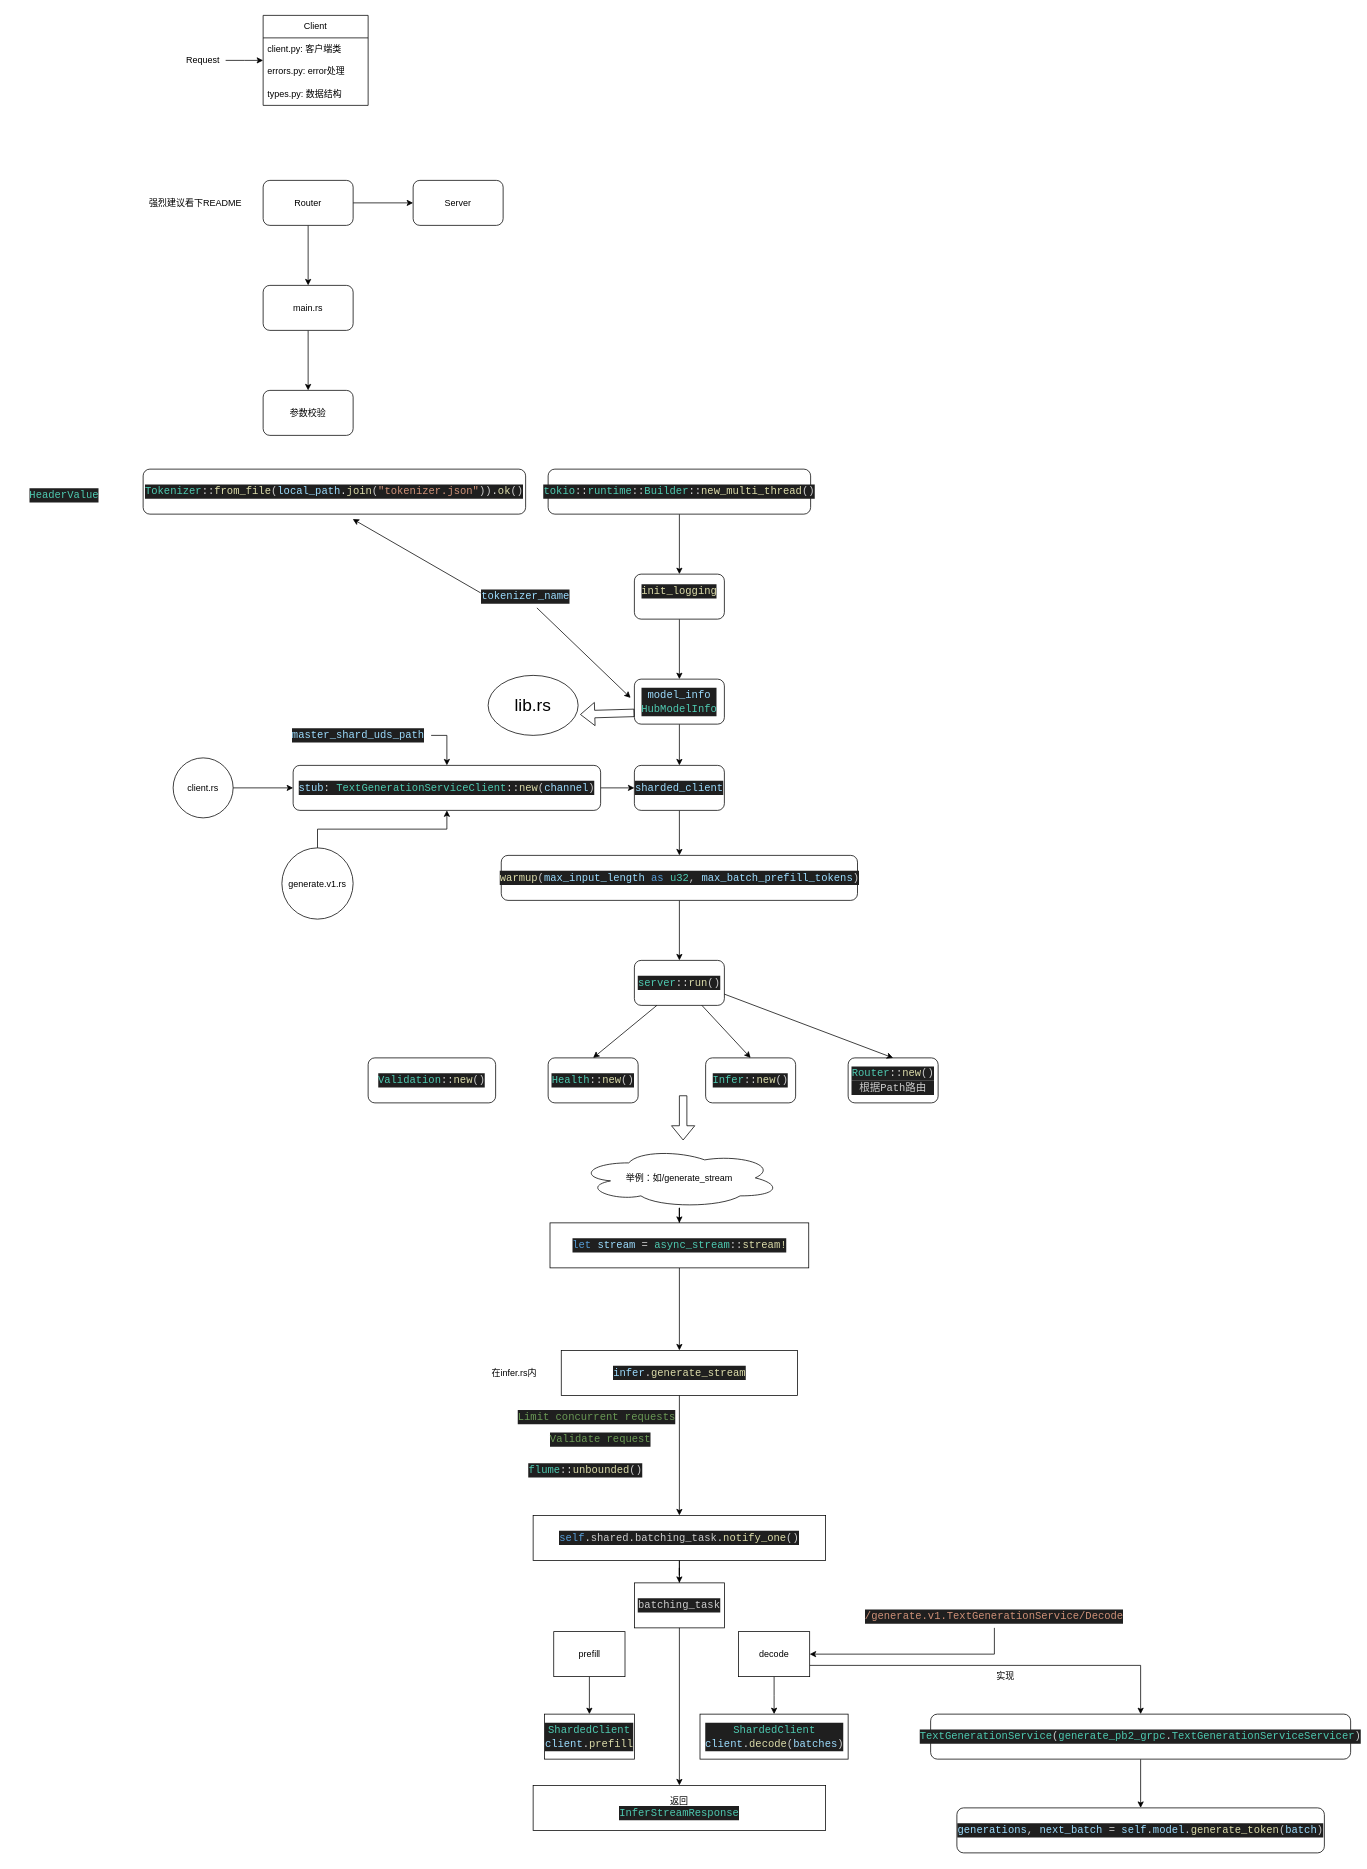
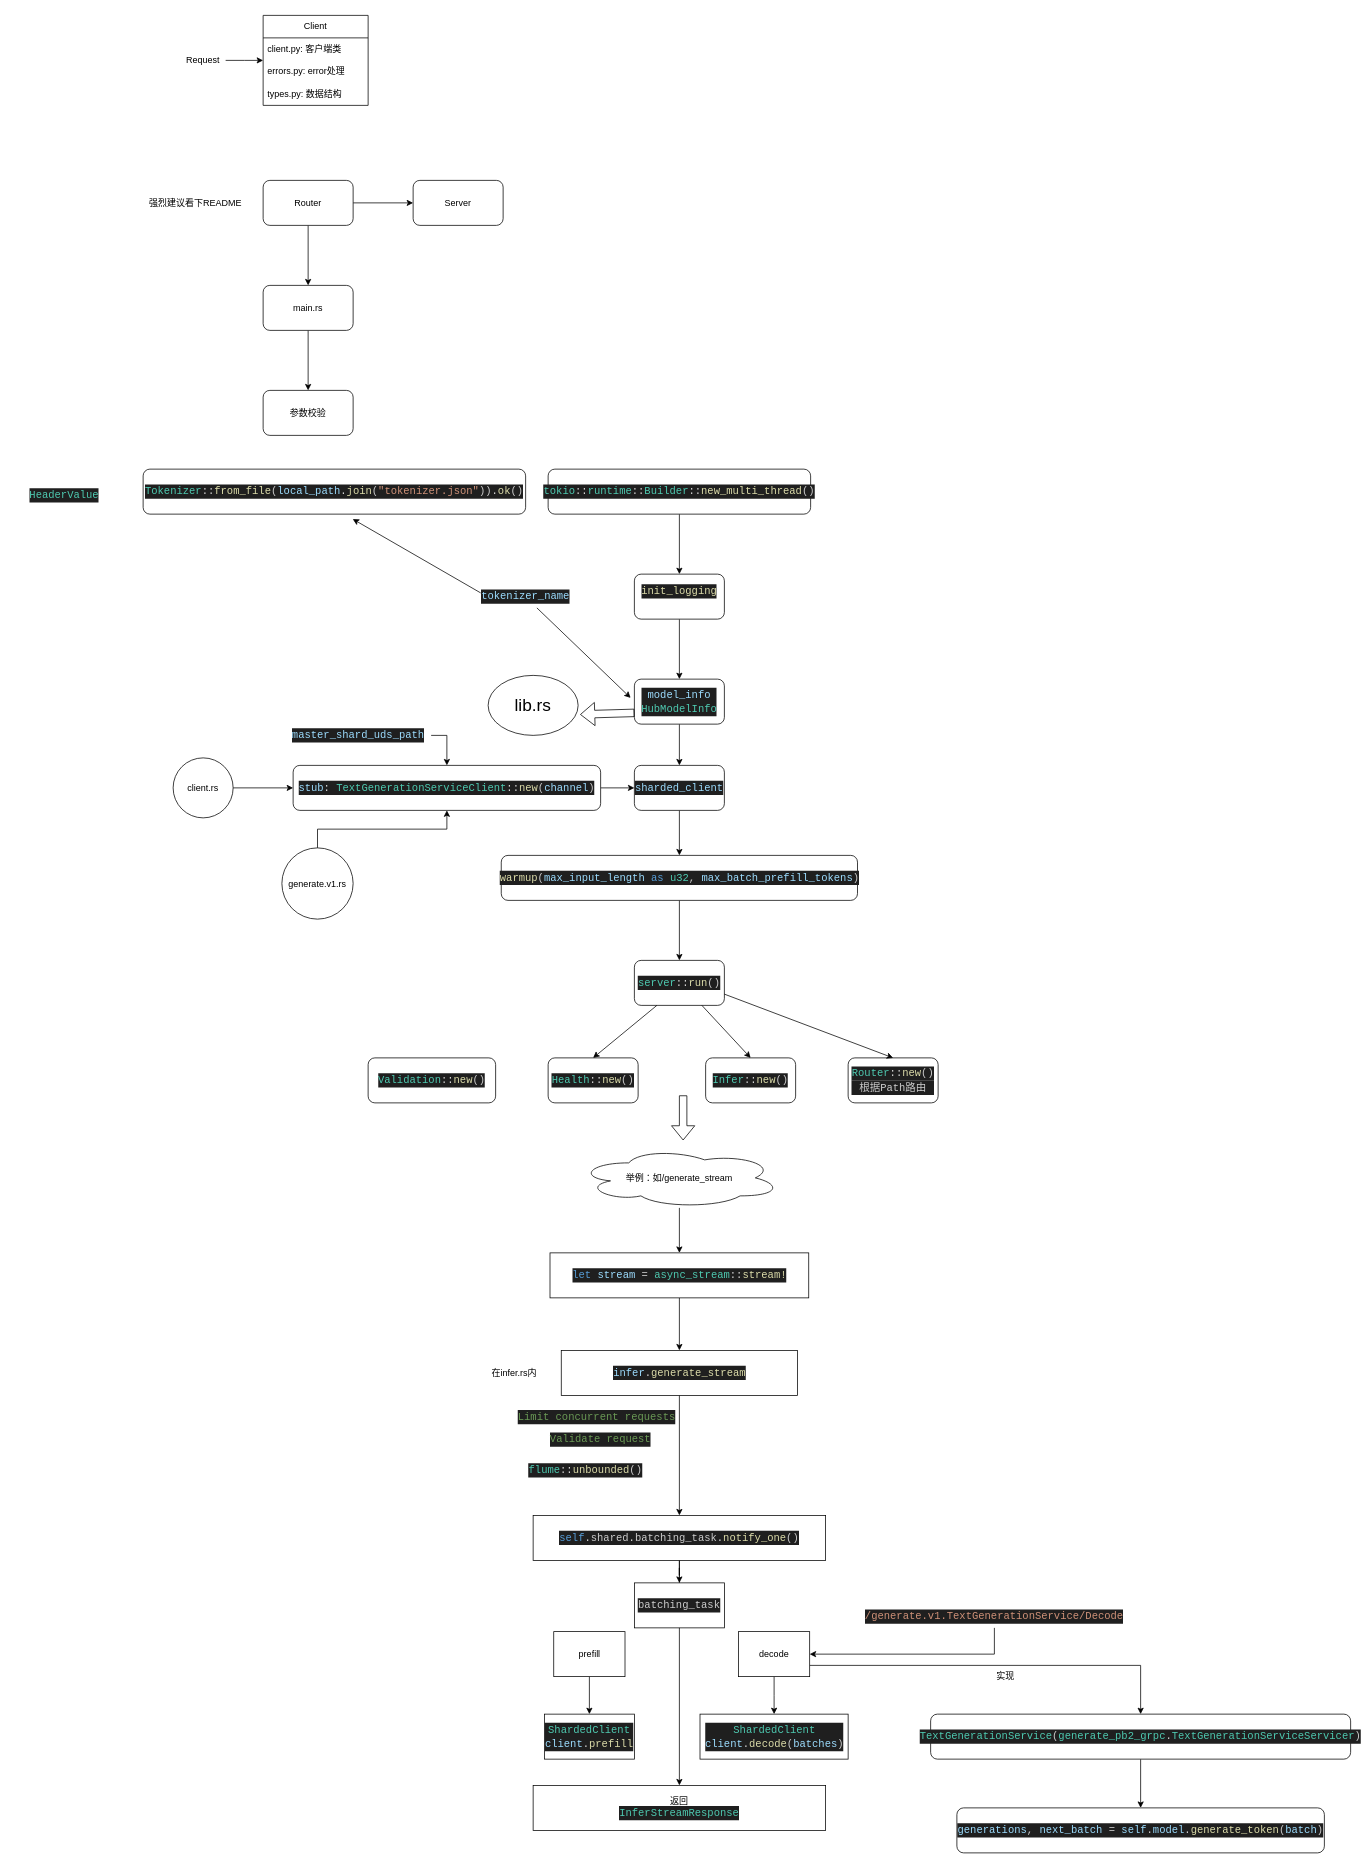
node "let stream = async_stream::stream!": moved (679, 1245) -> (679, 1275)
